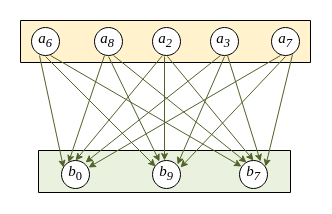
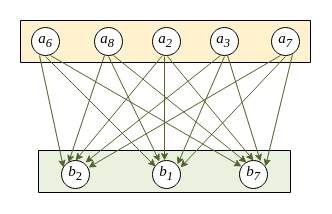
node "b0": label "b0" -> "b2"
node "b9": label "b9" -> "b1"
